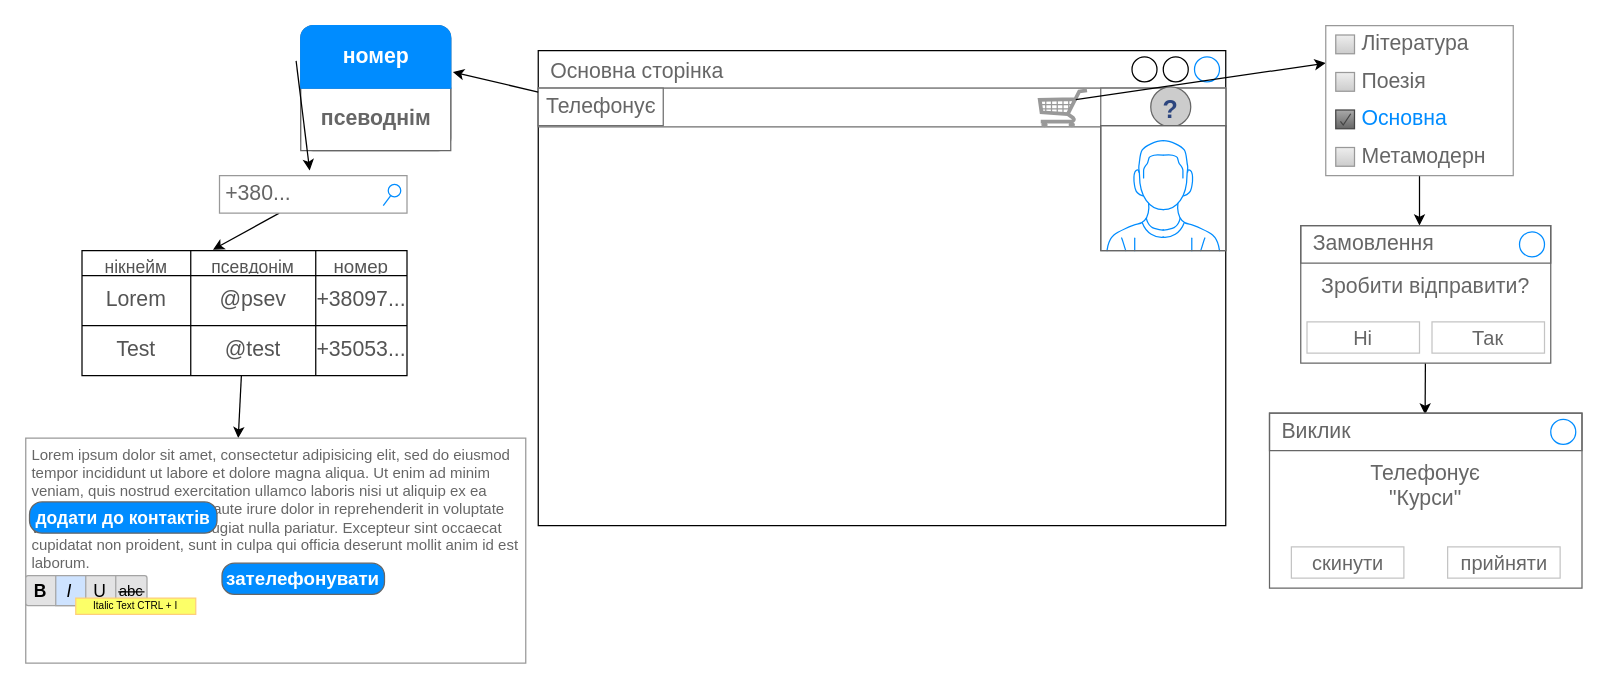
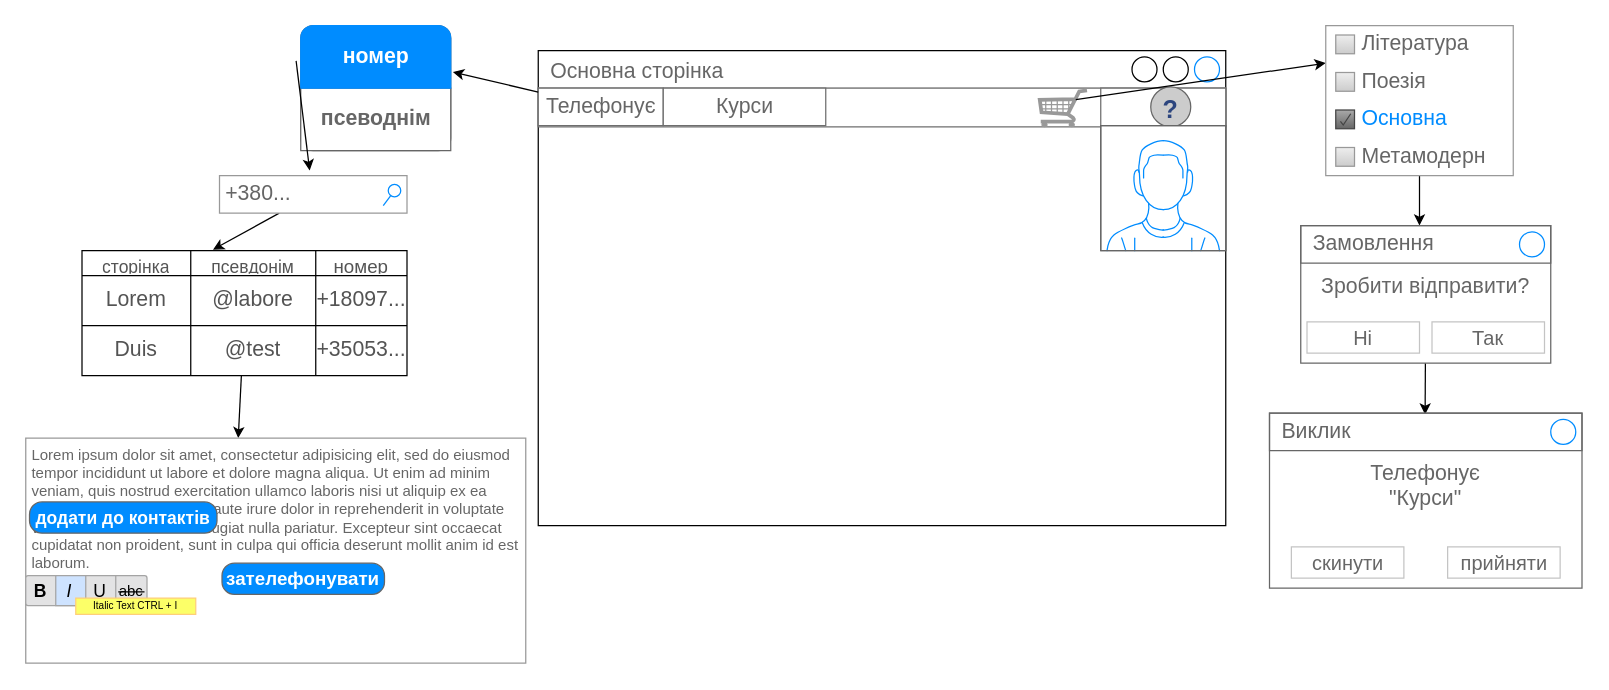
node "Курси": added
node "нікнейм": label "нікнейм" -> "сторінка"
node "@psev": label "@psev" -> "@labore"
node "+38097...": label "+38097..." -> "+18097..."
node "Test": label "Test" -> "Duis"
